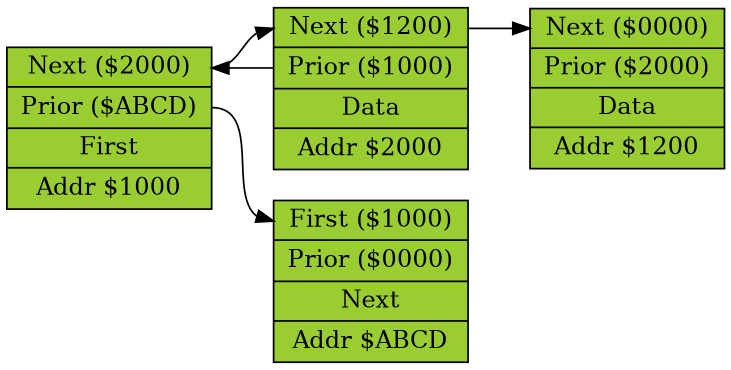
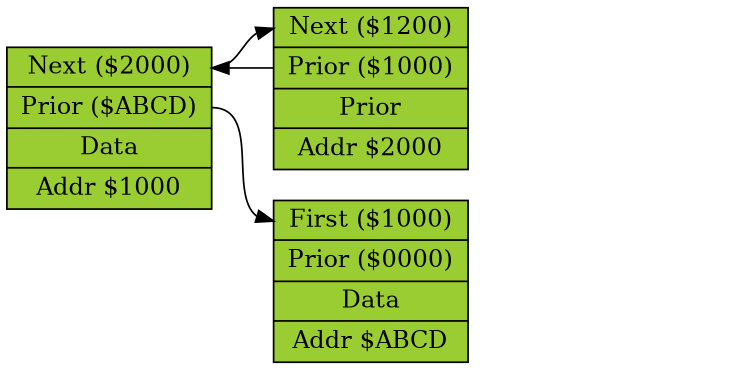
node "Next ($0000)": removed
node "Next ($1200)": text "Data" -> "Prior"
node "Next ($2000)": text "First" -> "Data"
node "First ($1000)": text "Next" -> "Data"
